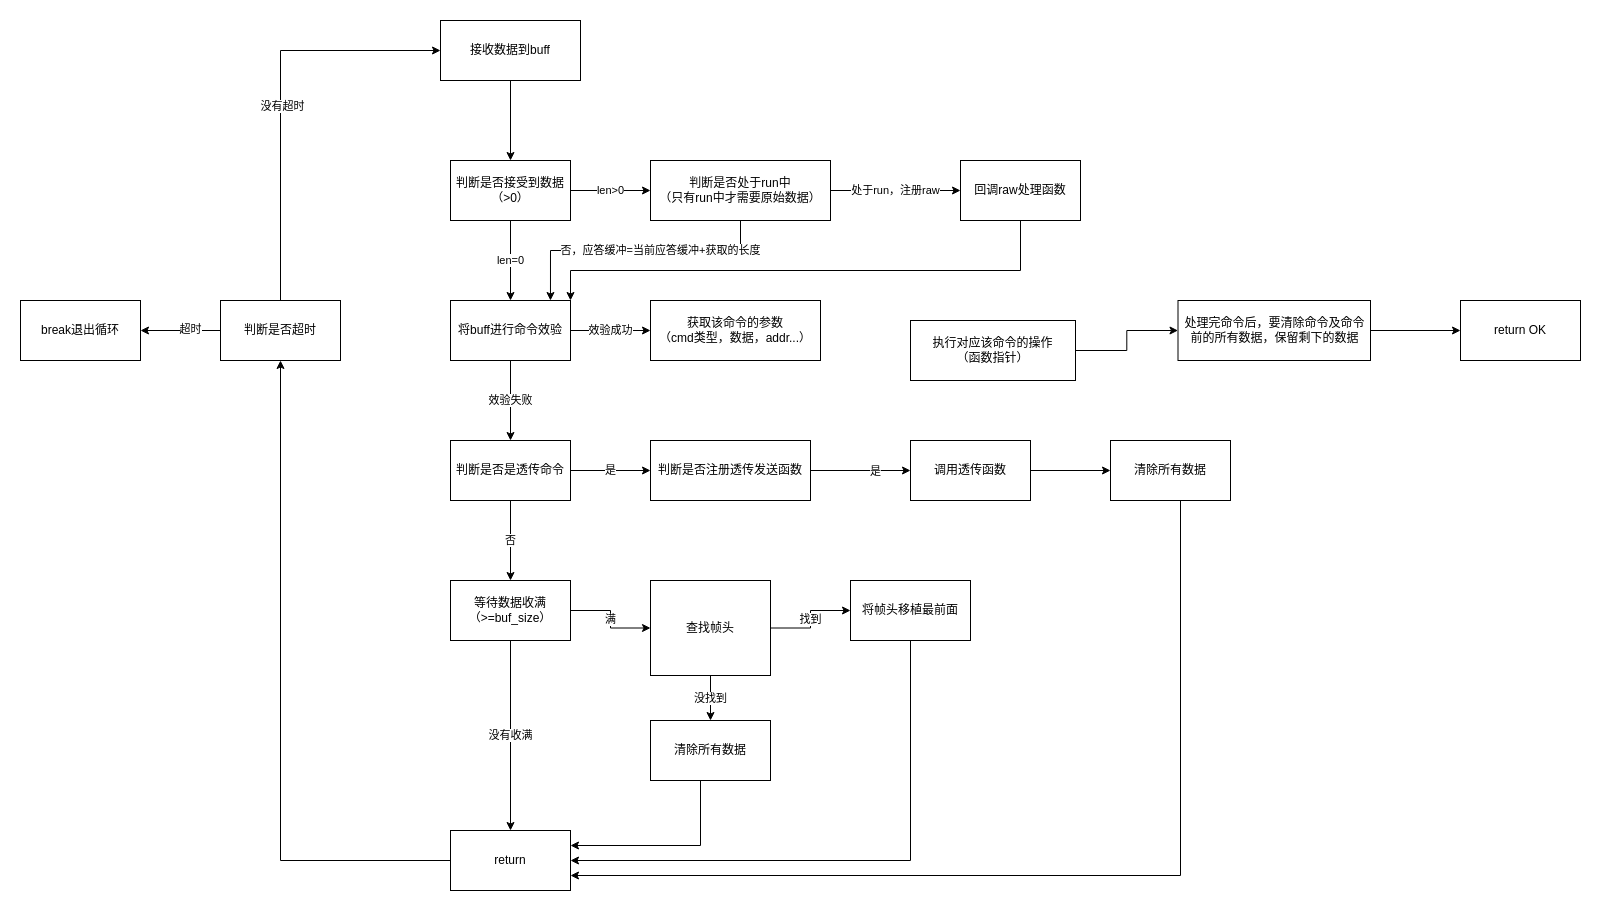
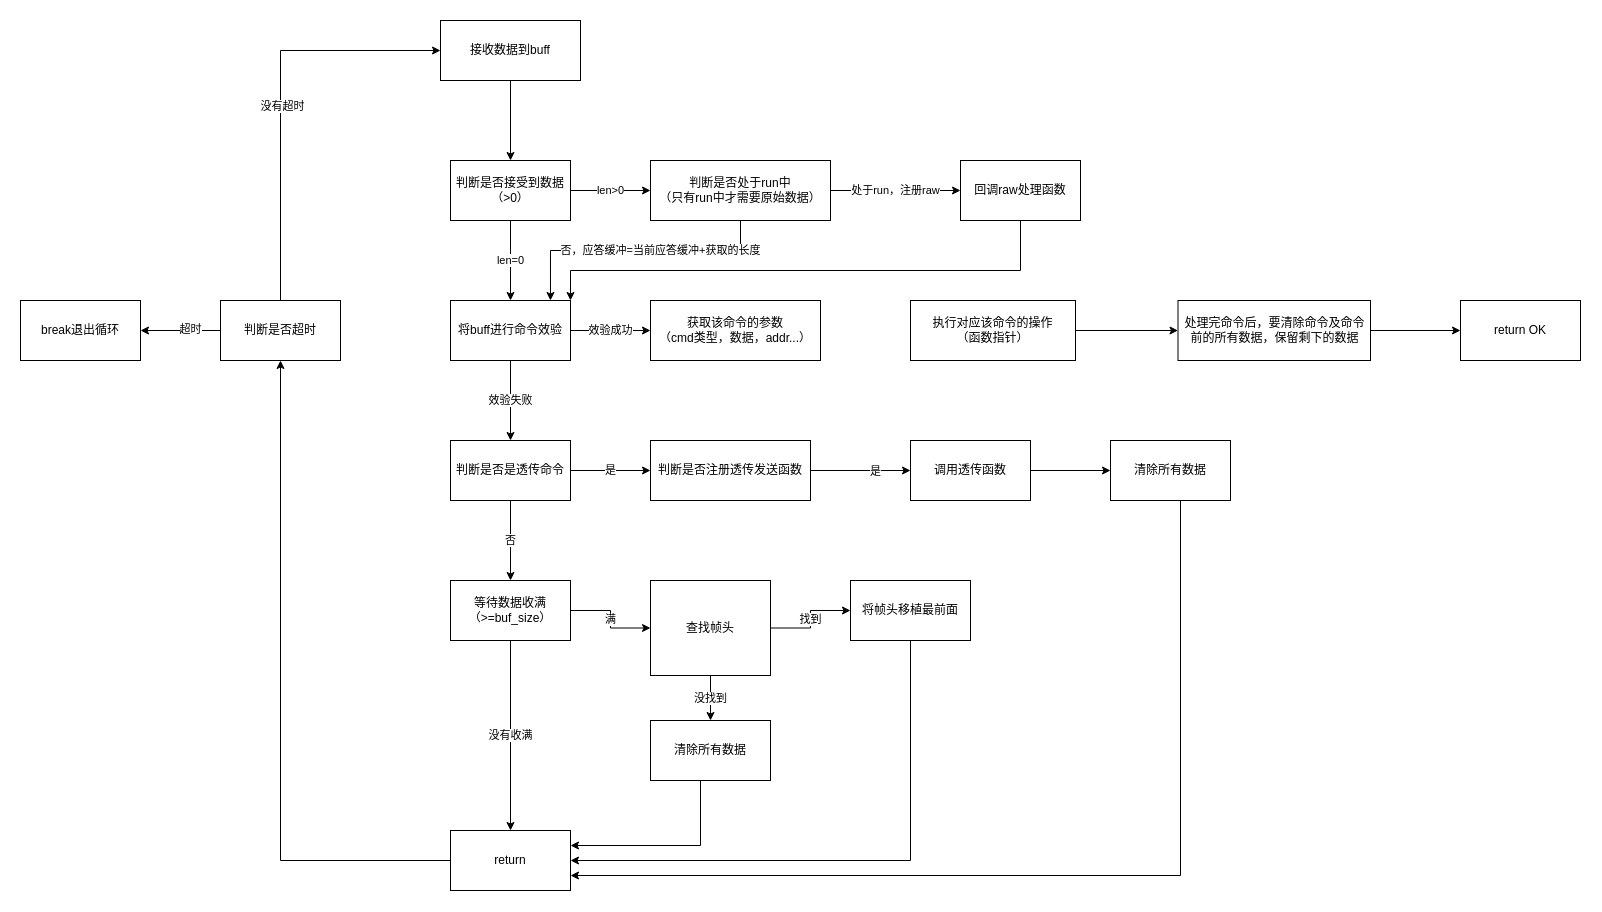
node "执行对应该命令的操作 （函数指针）": moved (993, 351) -> (993, 331)
